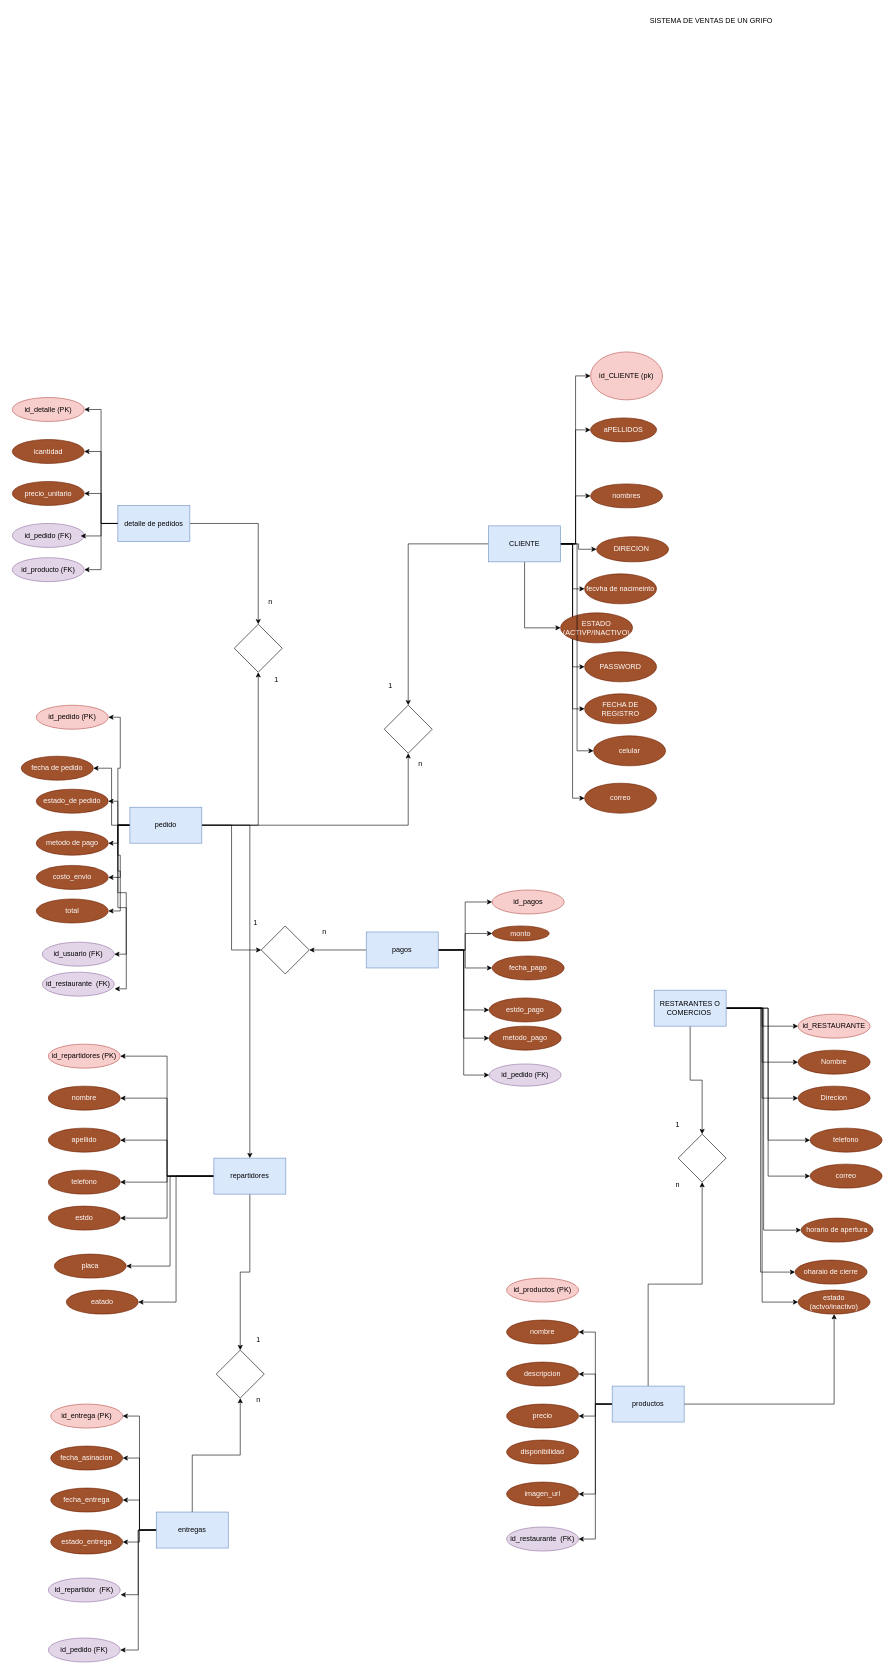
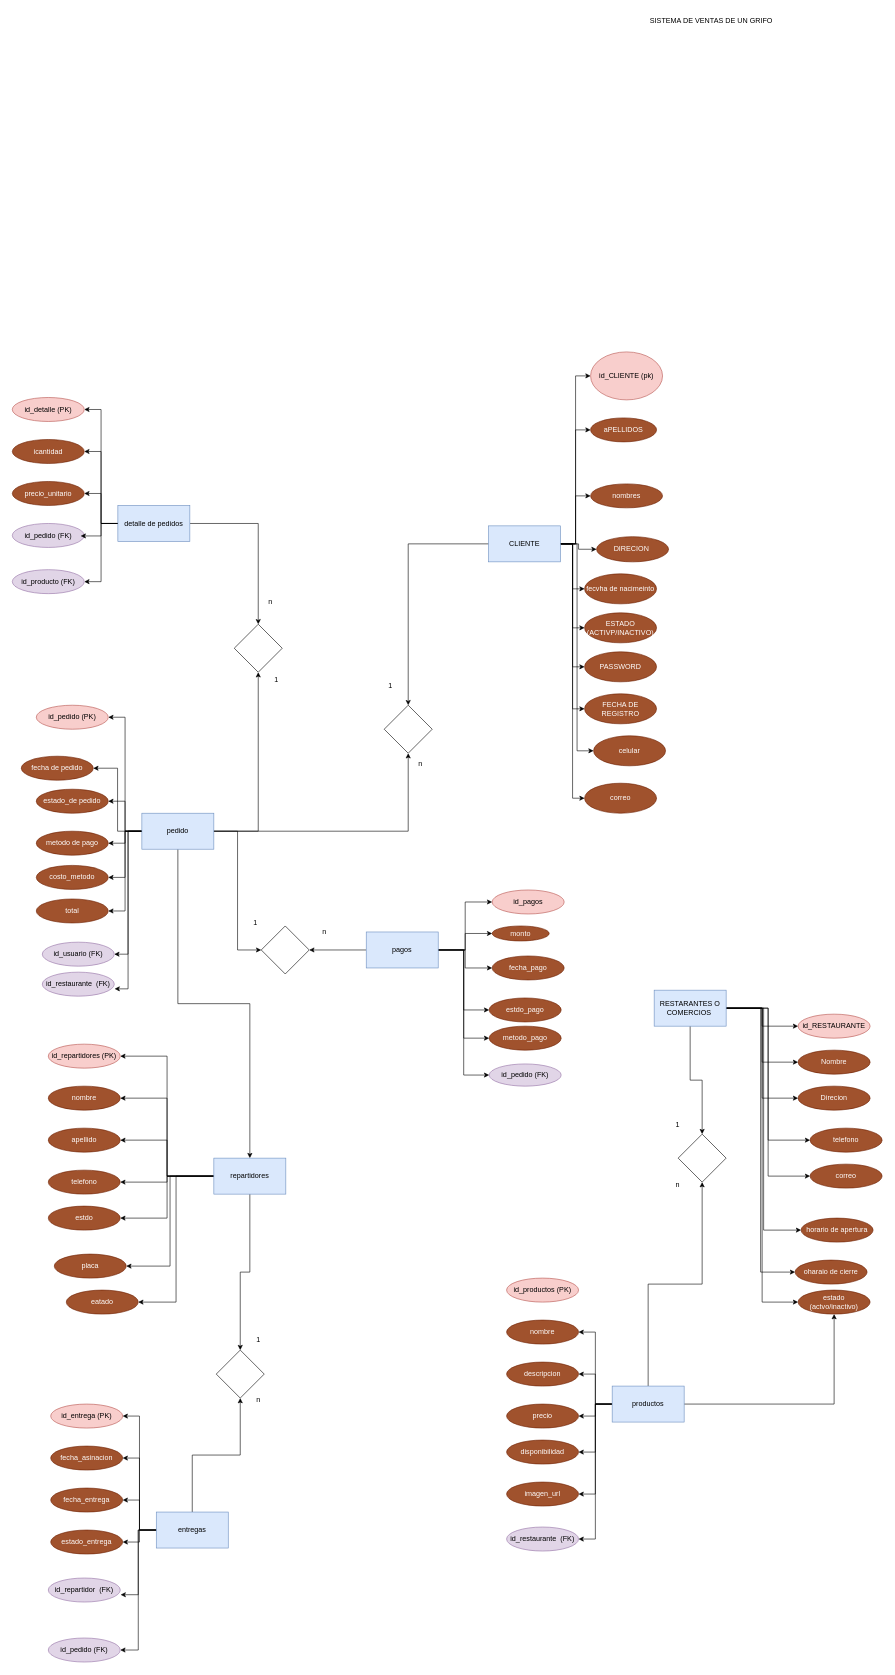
node "id_producto (FK)": moved (48, 570) -> (48, 582)
node "ESTADO (ACTIVP/INACTIVO)": moved (597, 628) -> (621, 628)
node "pedido": moved (166, 825) -> (178, 831)
node "costo_envio": label "costo_envio" -> "costo_metodo"
edge "productos" -> "disponibilidad": added
